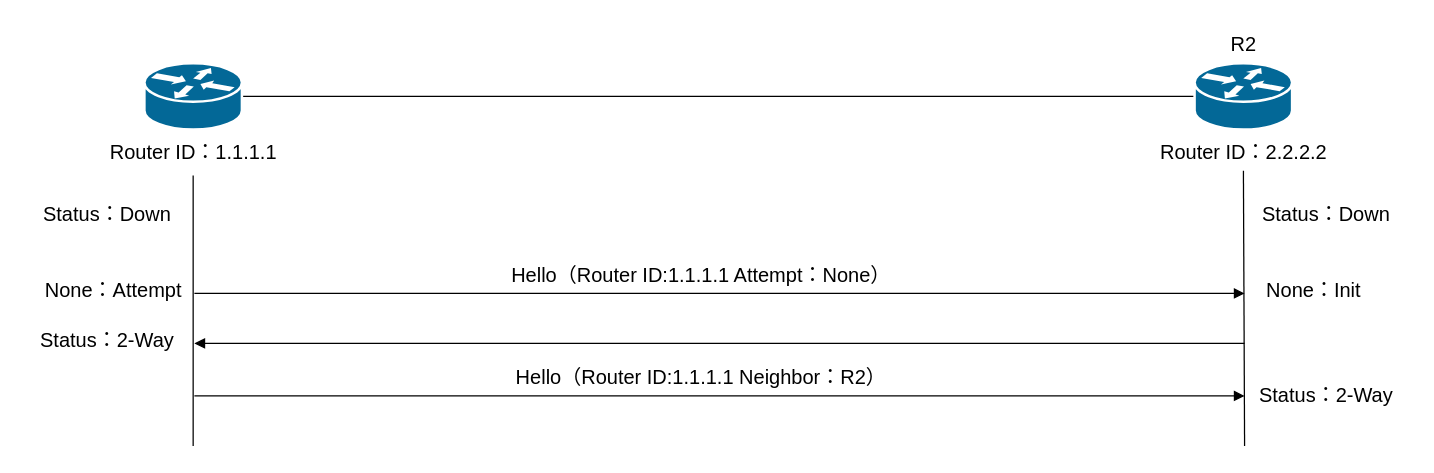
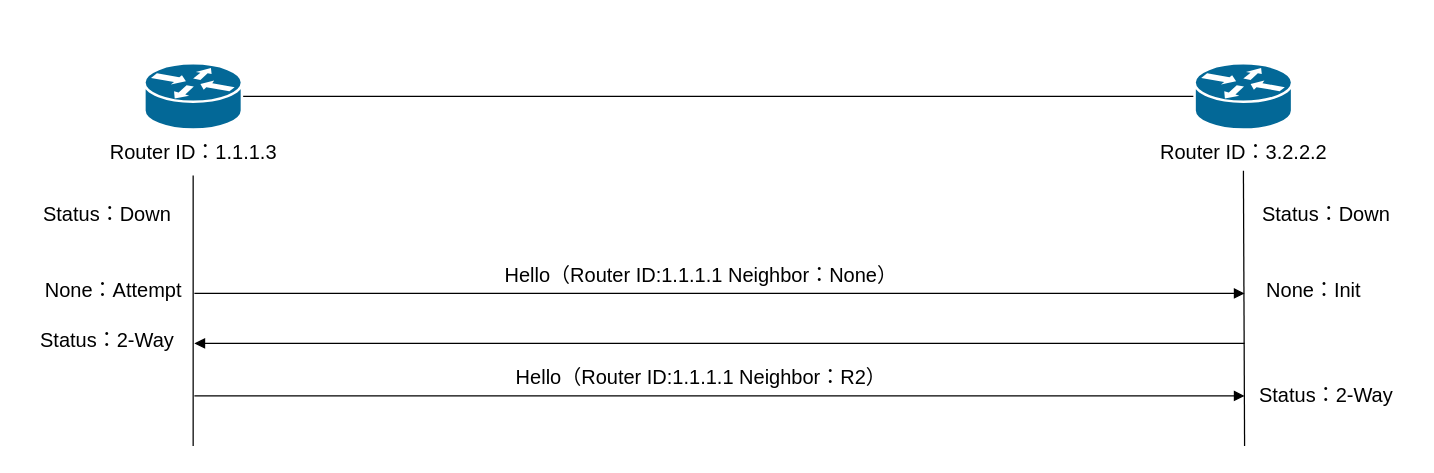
node "R2": removed
node "Router ID：1.1.1.1": label "Router ID：1.1.1.1" -> "Router ID：1.1.1.3"
node "Router ID：2.2.2.2": label "Router ID：2.2.2.2" -> "Router ID：3.2.2.2"
node "Hello（Router ID:1.1.1.1 Attempt：None）": label "Hello（Router ID:1.1.1.1 Attempt：None）" -> "Hello（Router ID:1.1.1.1 Neighbor：None）"
